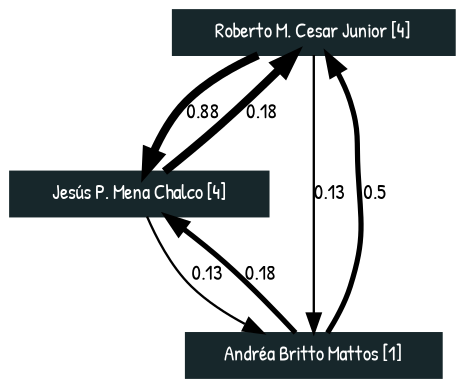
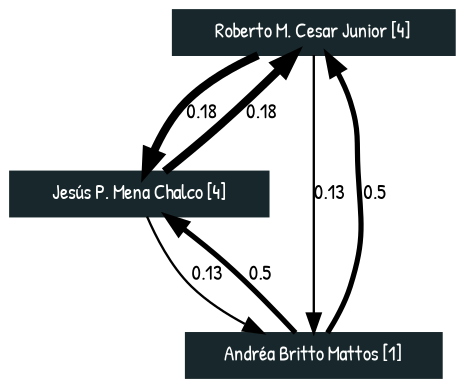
edge "Roberto M. Cesar Junior [4]" -> "Jesús P. Mena Chalco [4]": label "0.88" -> "0.18"
edge "Andréa Britto Mattos [1]" -> "Jesús P. Mena Chalco [4]": label "0.18" -> "0.5"
